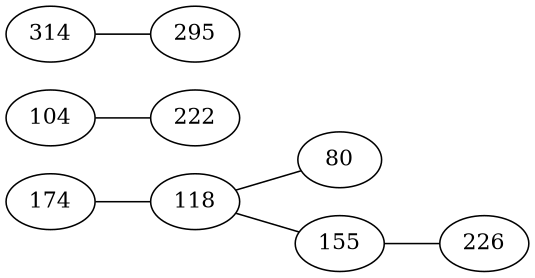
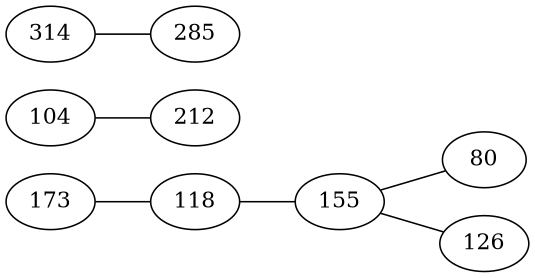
node "295": label "295" -> "285"
node "222": label "222" -> "212"
edge "80" -- "118": now "80" -- "155"
node "174": label "174" -> "173"
node "226": label "226" -> "126"
